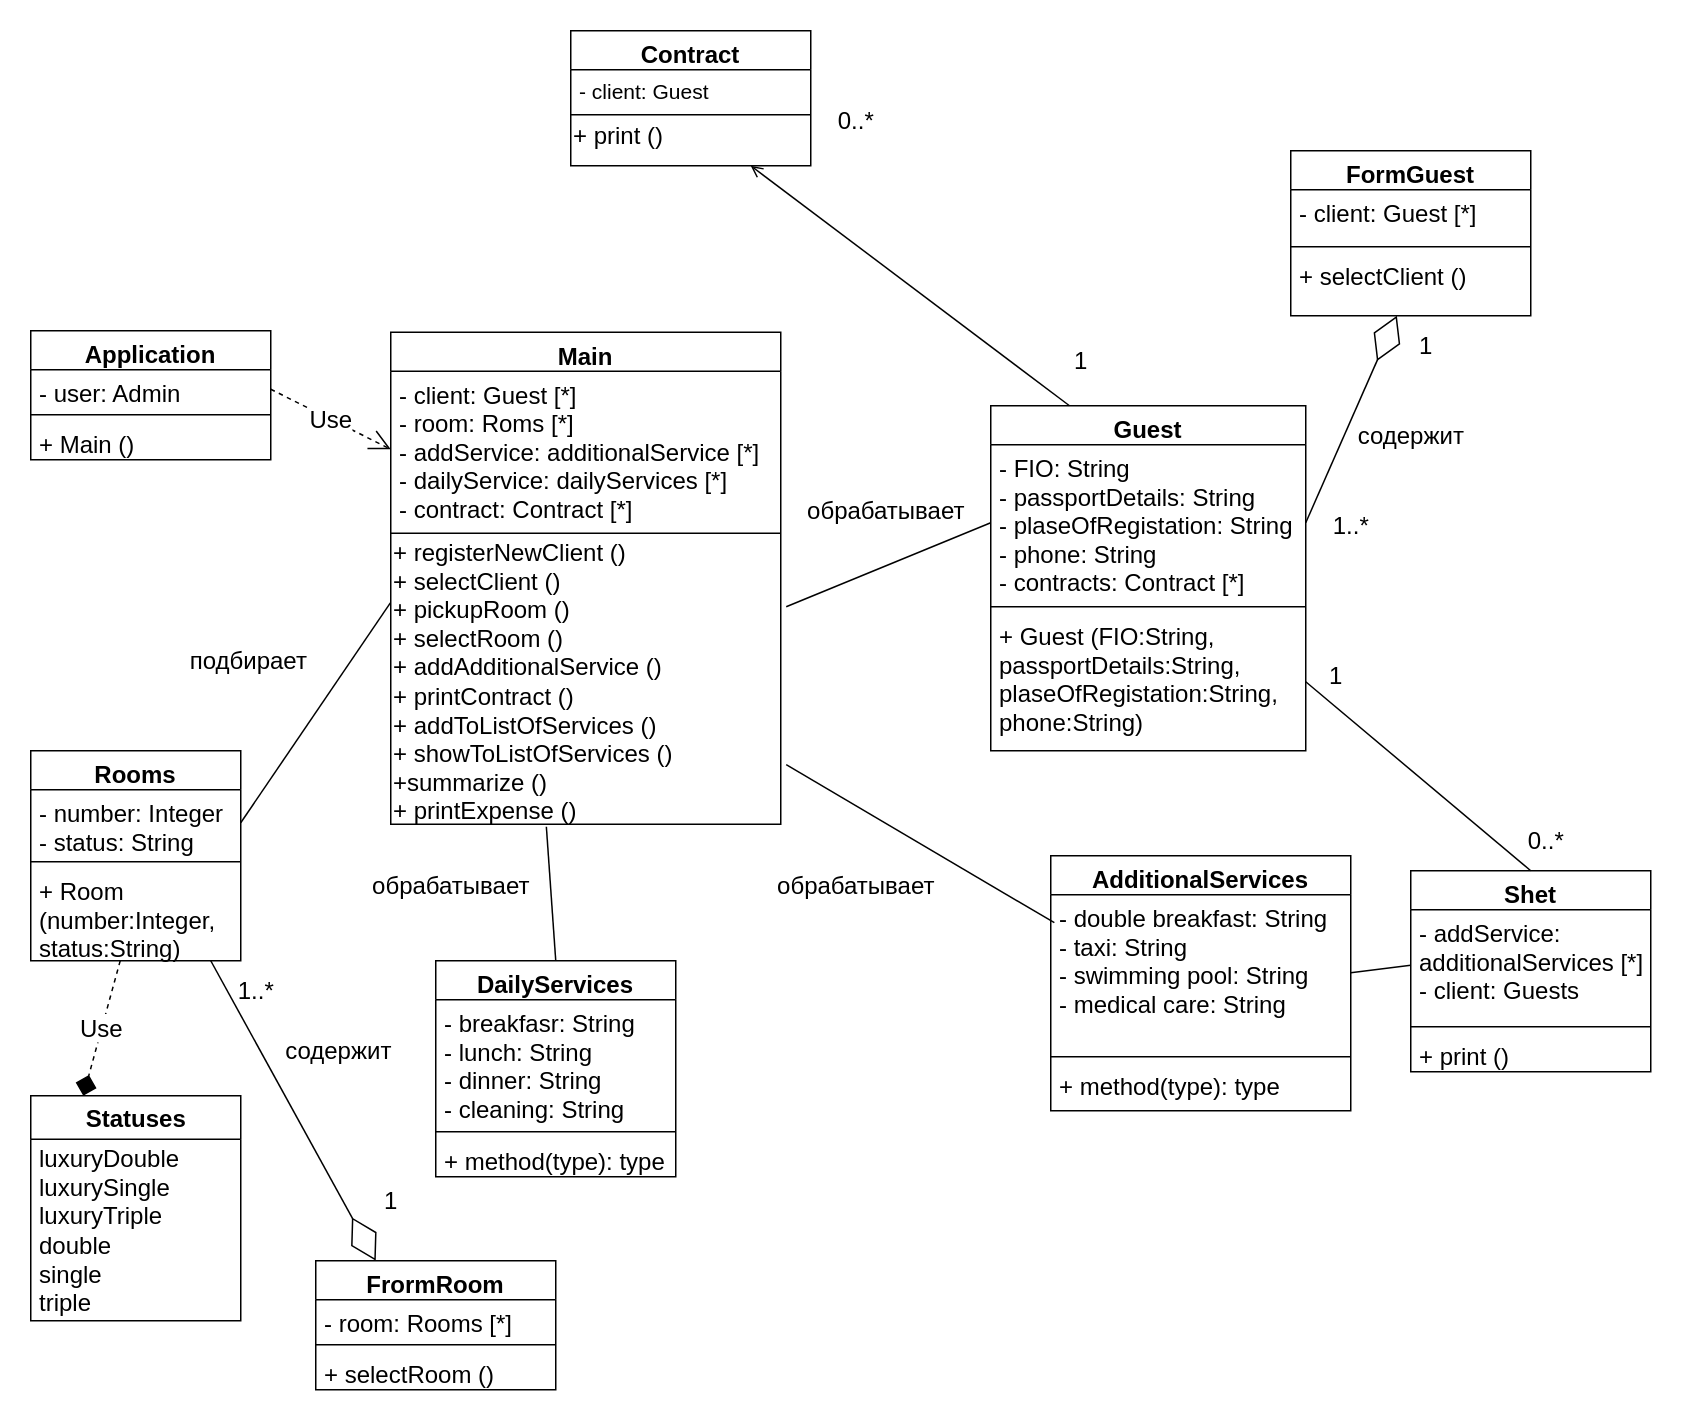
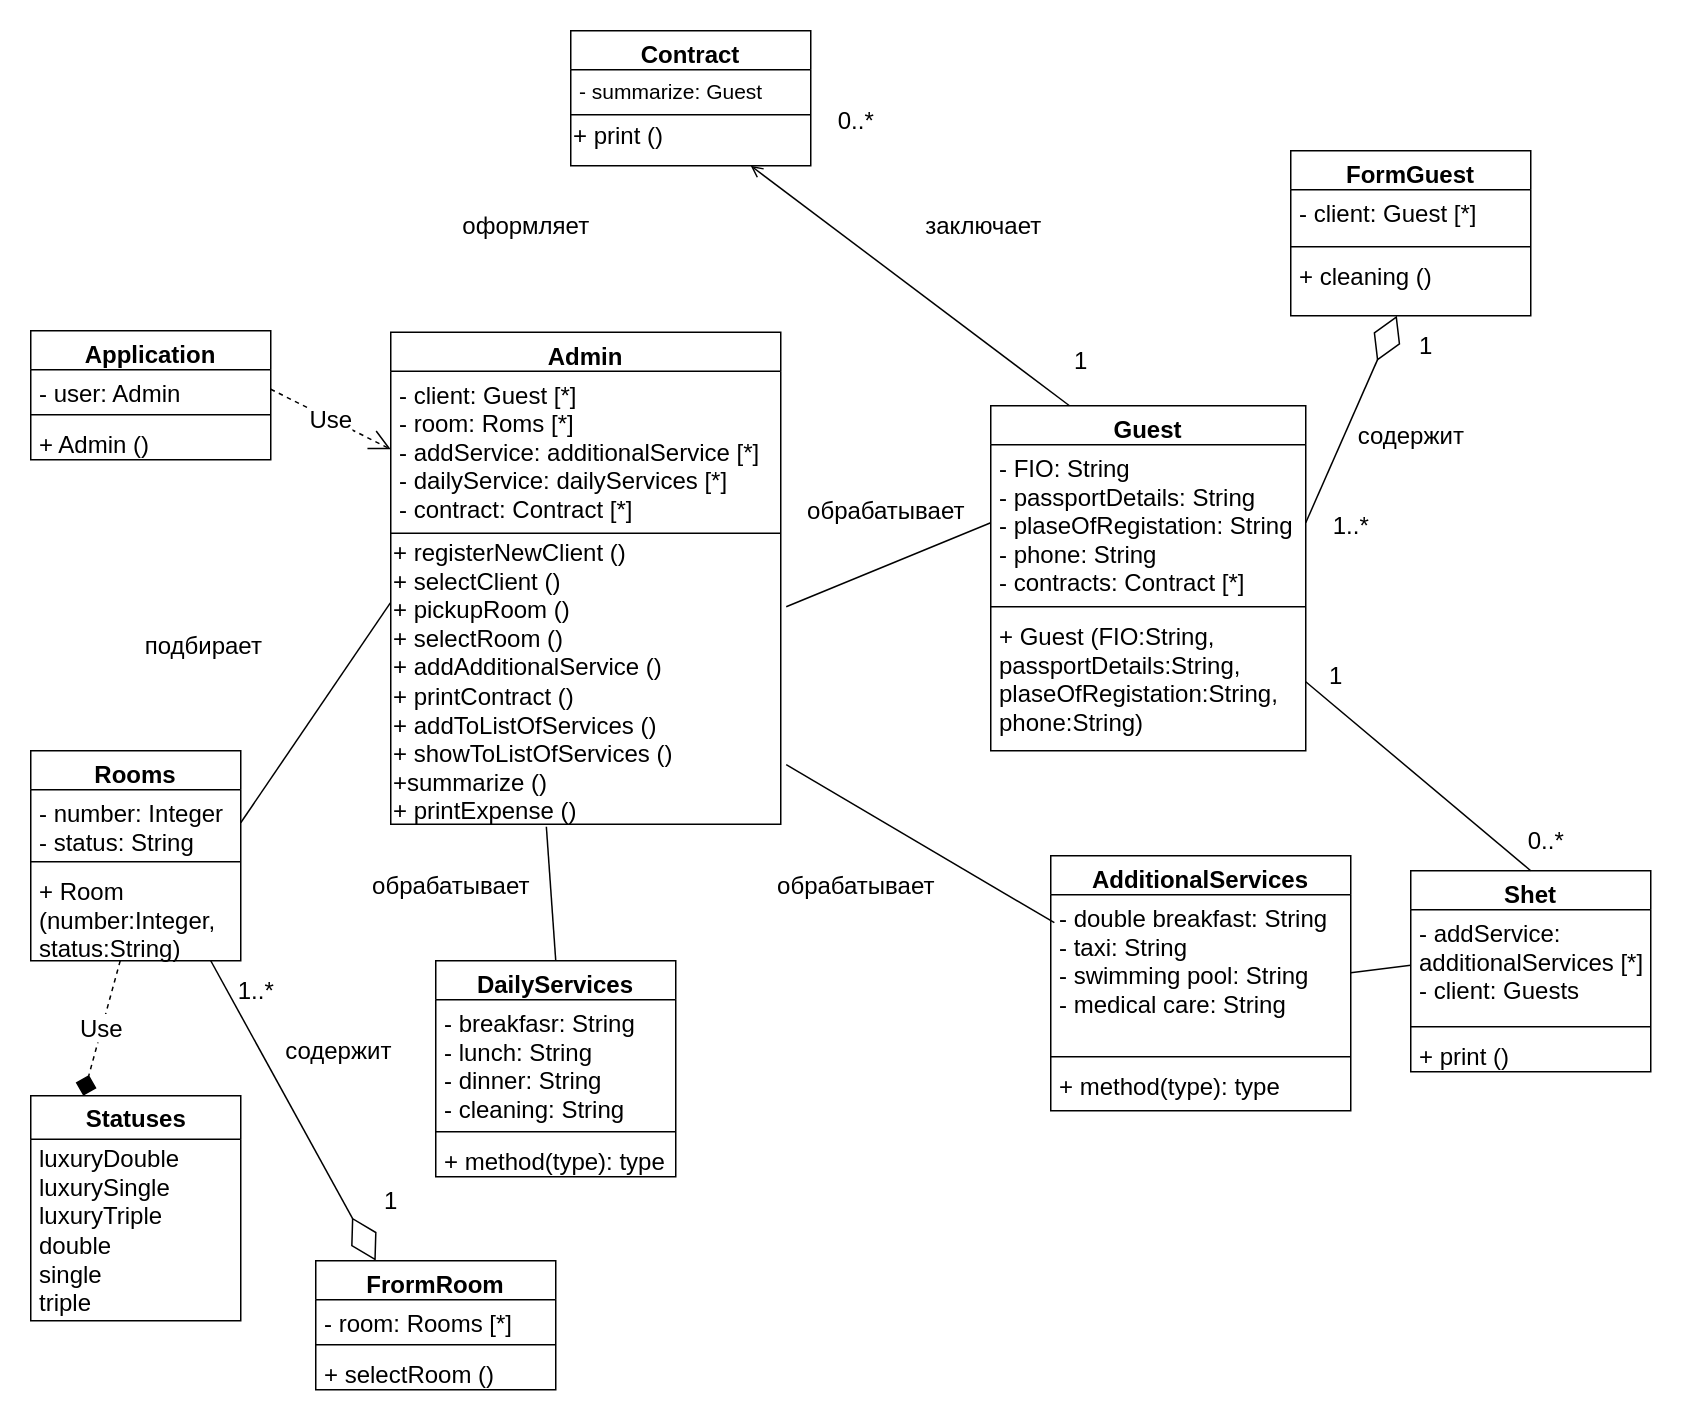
node "- client: Guest": label "- client: Guest" -> "- summarize: Guest"
node "оформляет": added
node "заключает": added
node "+ selectClient ()": label "+ selectClient ()" -> "+ cleaning ()"
node "Main": label "Main" -> "Admin"
node "+ Main ()": label "+ Main ()" -> "+ Admin ()"
node "подбирает": moved (248, 661) -> (203, 646)
